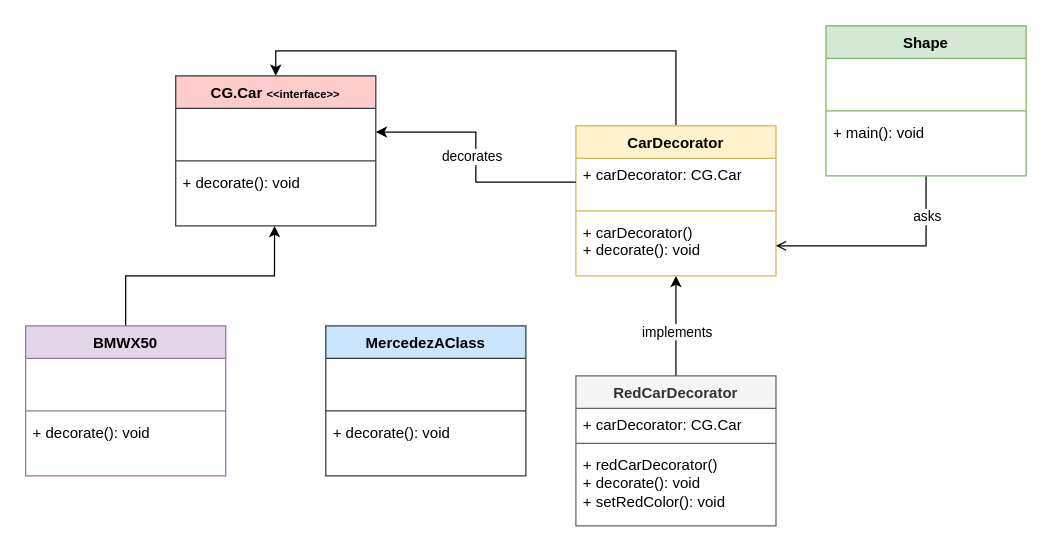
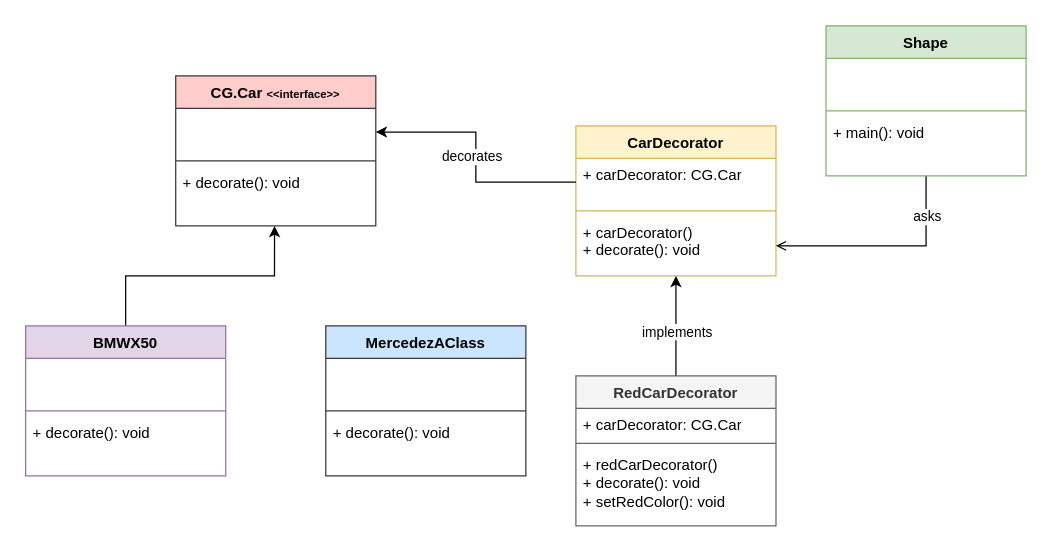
edge "CarDecorator" -> "CG.Car <<interface>>": removed
